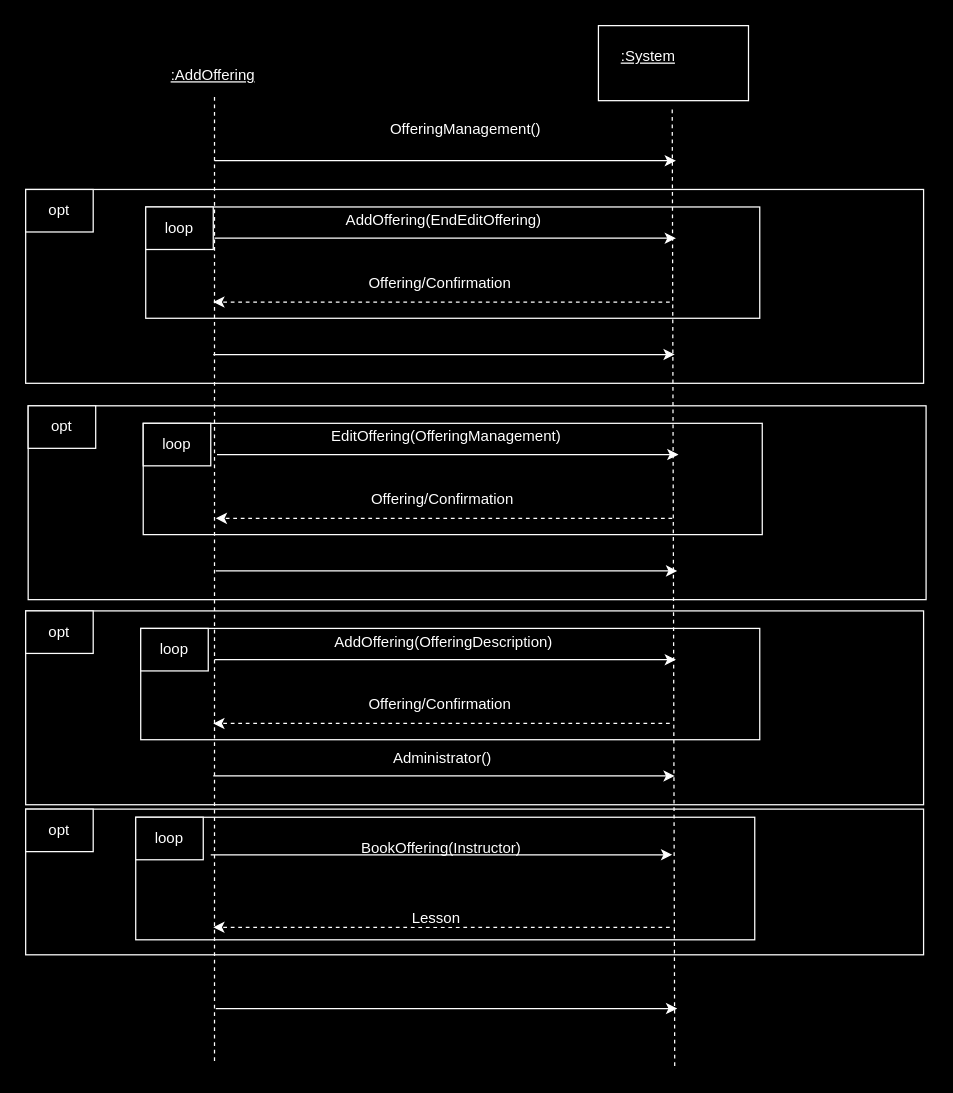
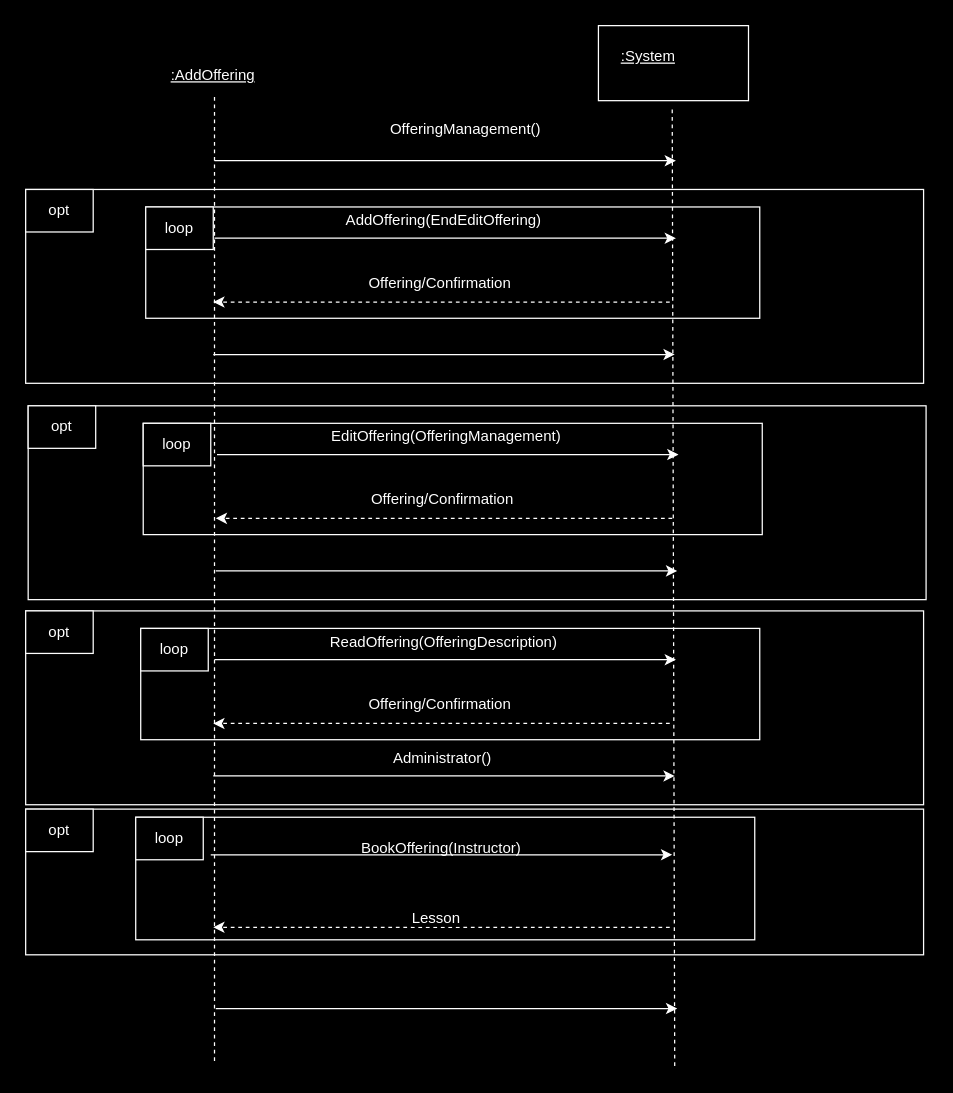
node "AddOffering(OfferingDescription)": label "AddOffering(OfferingDescription)" -> "ReadOffering(OfferingDescription)"
